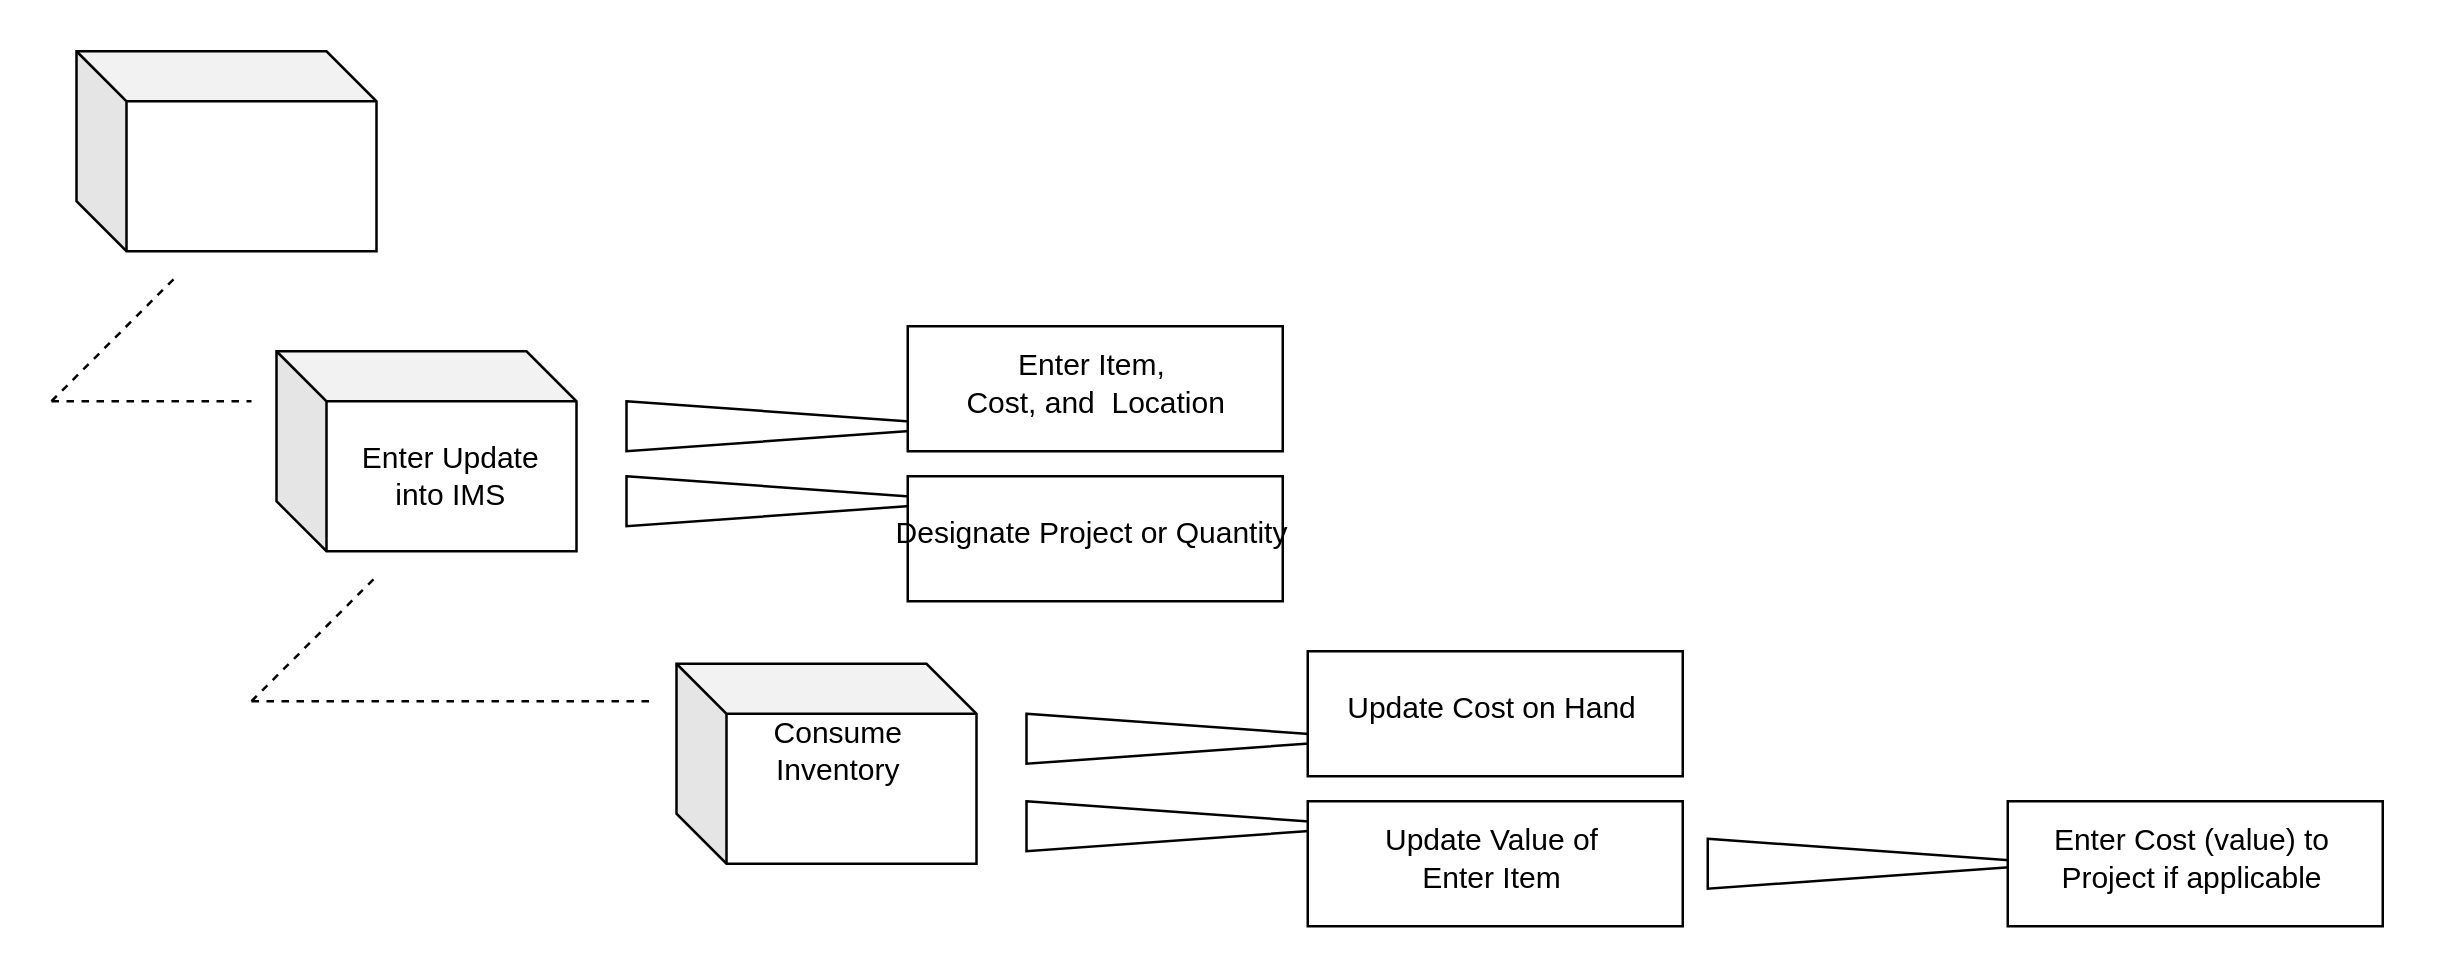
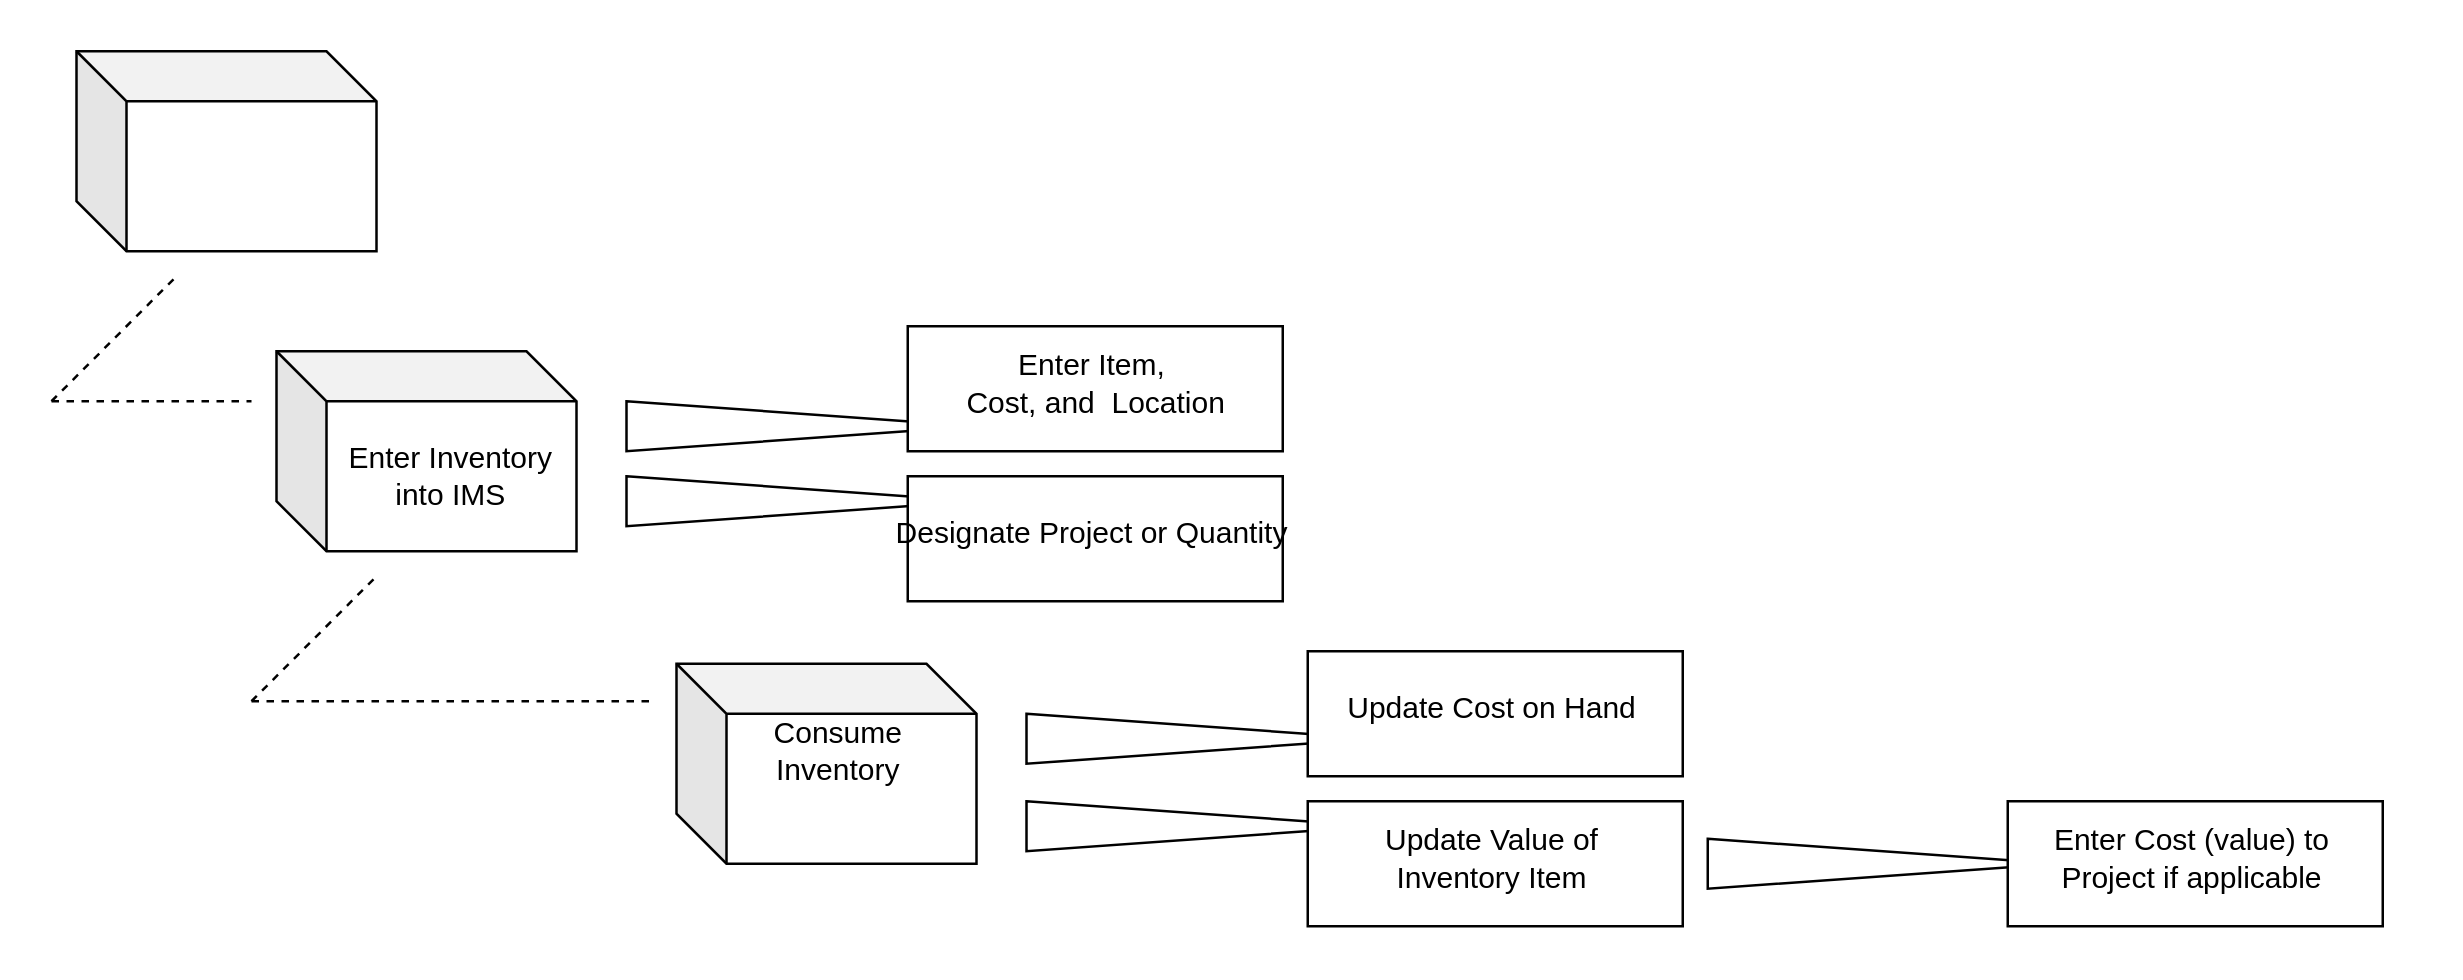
node "Enter Update into IMS": label "Enter Update into IMS" -> "Enter Inventory into IMS"
node "Update Value of Enter Item": label "Update Value of Enter Item" -> "Update Value of Inventory Item"
